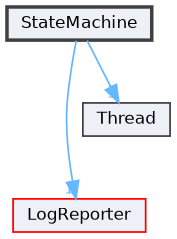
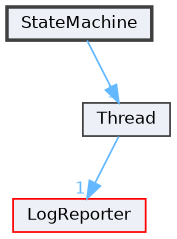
edge "StateMachine" -> "LogReporter": now "Thread" -> "LogReporter"
